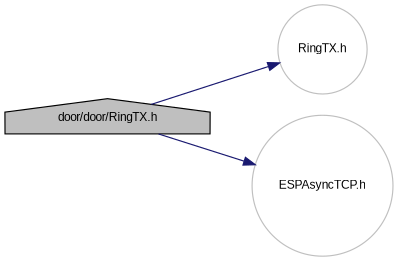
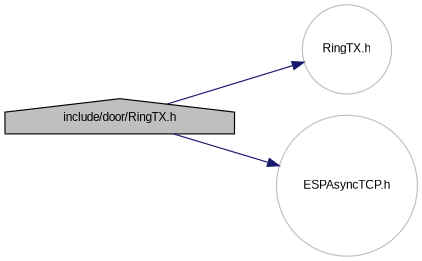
node "door/door/RingTX.h": label "door/door/RingTX.h" -> "include/door/RingTX.h"
